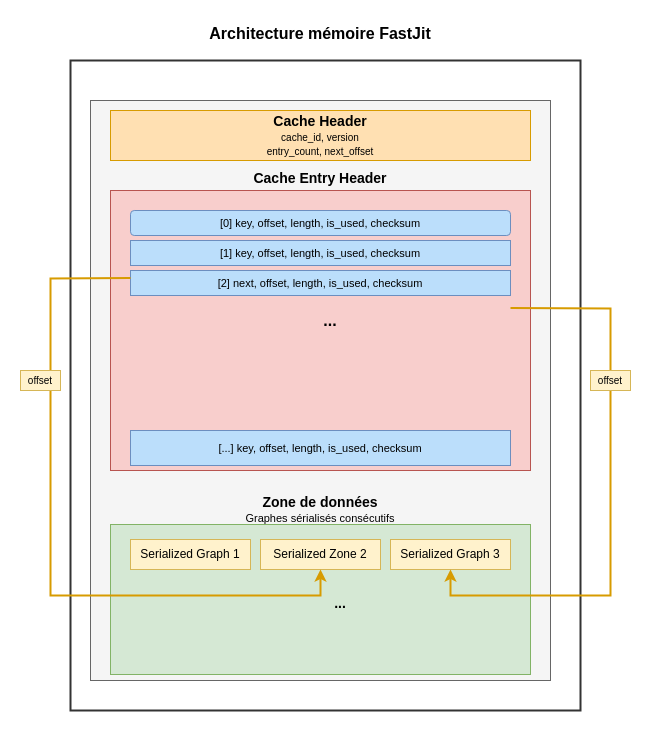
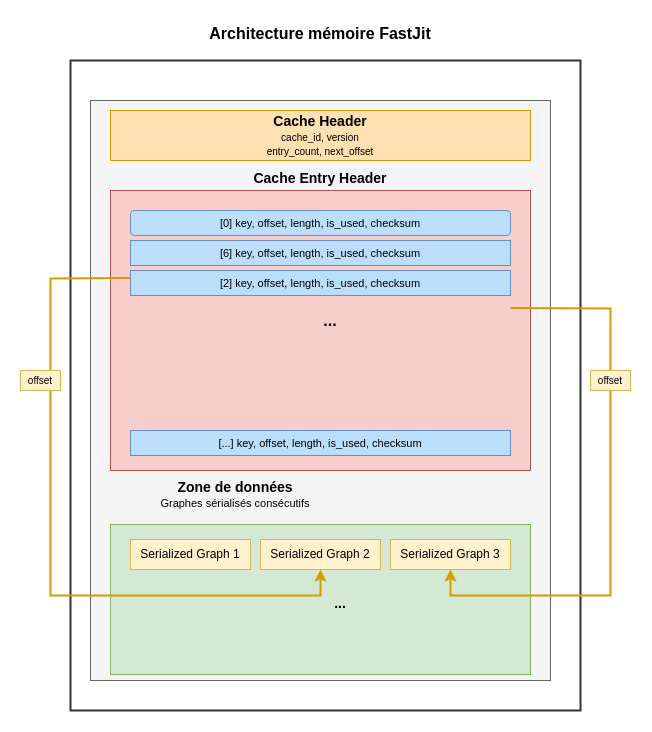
node "[1] key, offset, length, is_used, checksum": label "[1] key, offset, length, is_used, checksum" -> "[6] key, offset, length, is_used, checksum"
node "[2] next, offset, length, is_used, checksum": label "[2] next, offset, length, is_used, checksum" -> "[2] key, offset, length, is_used, checksum"
node "[...] key, offset, length, is_used, checksum": size 380x35 -> 380x25
node "Zone de données Graphes sérialisés consécutifs": moved (321, 510) -> (236, 495)
node "Serialized Zone 2": label "Serialized Zone 2" -> "Serialized Graph 2"
